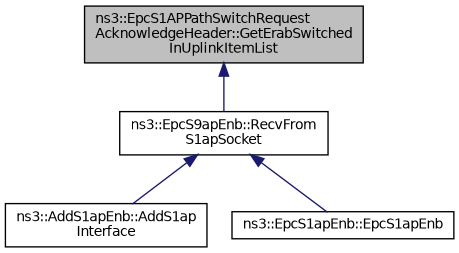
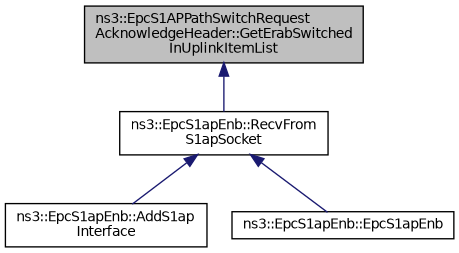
node "ns3::EpcS9apEnb::RecvFrom S1apSocket": label "ns3::EpcS9apEnb::RecvFrom S1apSocket" -> "ns3::EpcS1apEnb::RecvFrom S1apSocket"
node "ns3::AddS1apEnb::AddS1ap Interface": label "ns3::AddS1apEnb::AddS1ap Interface" -> "ns3::EpcS1apEnb::AddS1ap Interface"
